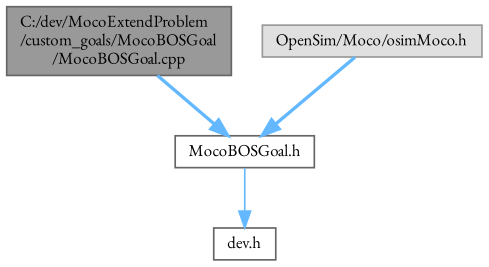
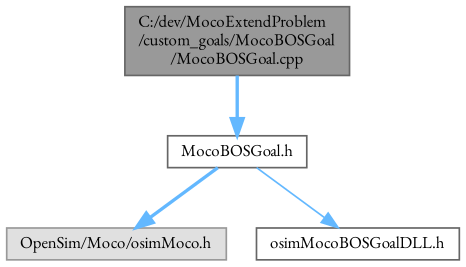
edge "OpenSim/Moco/osimMoco.h" -> "MocoBOSGoal.h": reversed
node "dev.h": label "dev.h" -> "osimMocoBOSGoalDLL.h"
